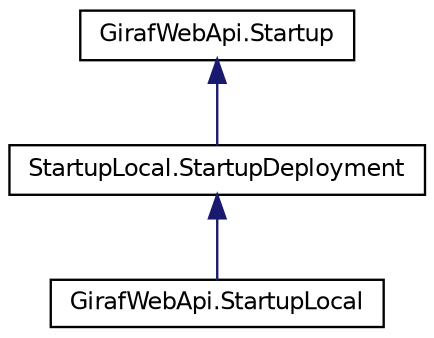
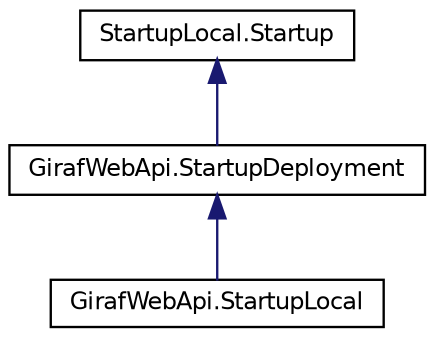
node "GirafWebApi.Startup": label "GirafWebApi.Startup" -> "StartupLocal.Startup"
node "StartupLocal.StartupDeployment": label "StartupLocal.StartupDeployment" -> "GirafWebApi.StartupDeployment"
